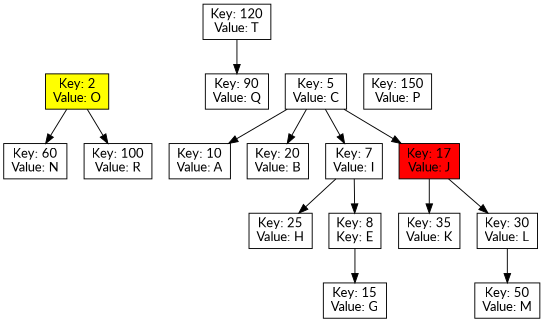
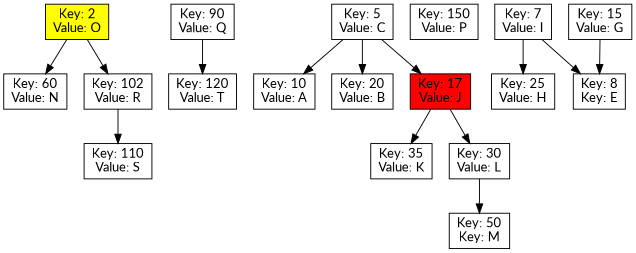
edge "Key: 120 Value: T" -> "Key: 90 Value: Q": reversed
edge "Key: 5 Value: C" -> "Key: 7 Value: I": removed
node "Key: 110 Value: S": added
node "Key: 100 Value: R": label "Key: 100 Value: R" -> "Key: 102 Value: R"
edge "Key: 8 Key: E" -> "Key: 15 Value: G": reversed
node "Key: 50 Value: M": label "Key: 50 Value: M" -> "Key: 50 Key: M"
